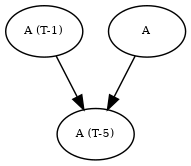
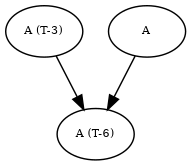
node "A (T-1)": label "A (T-1)" -> "A (T-3)"
node "A (T-5)": label "A (T-5)" -> "A (T-6)"
